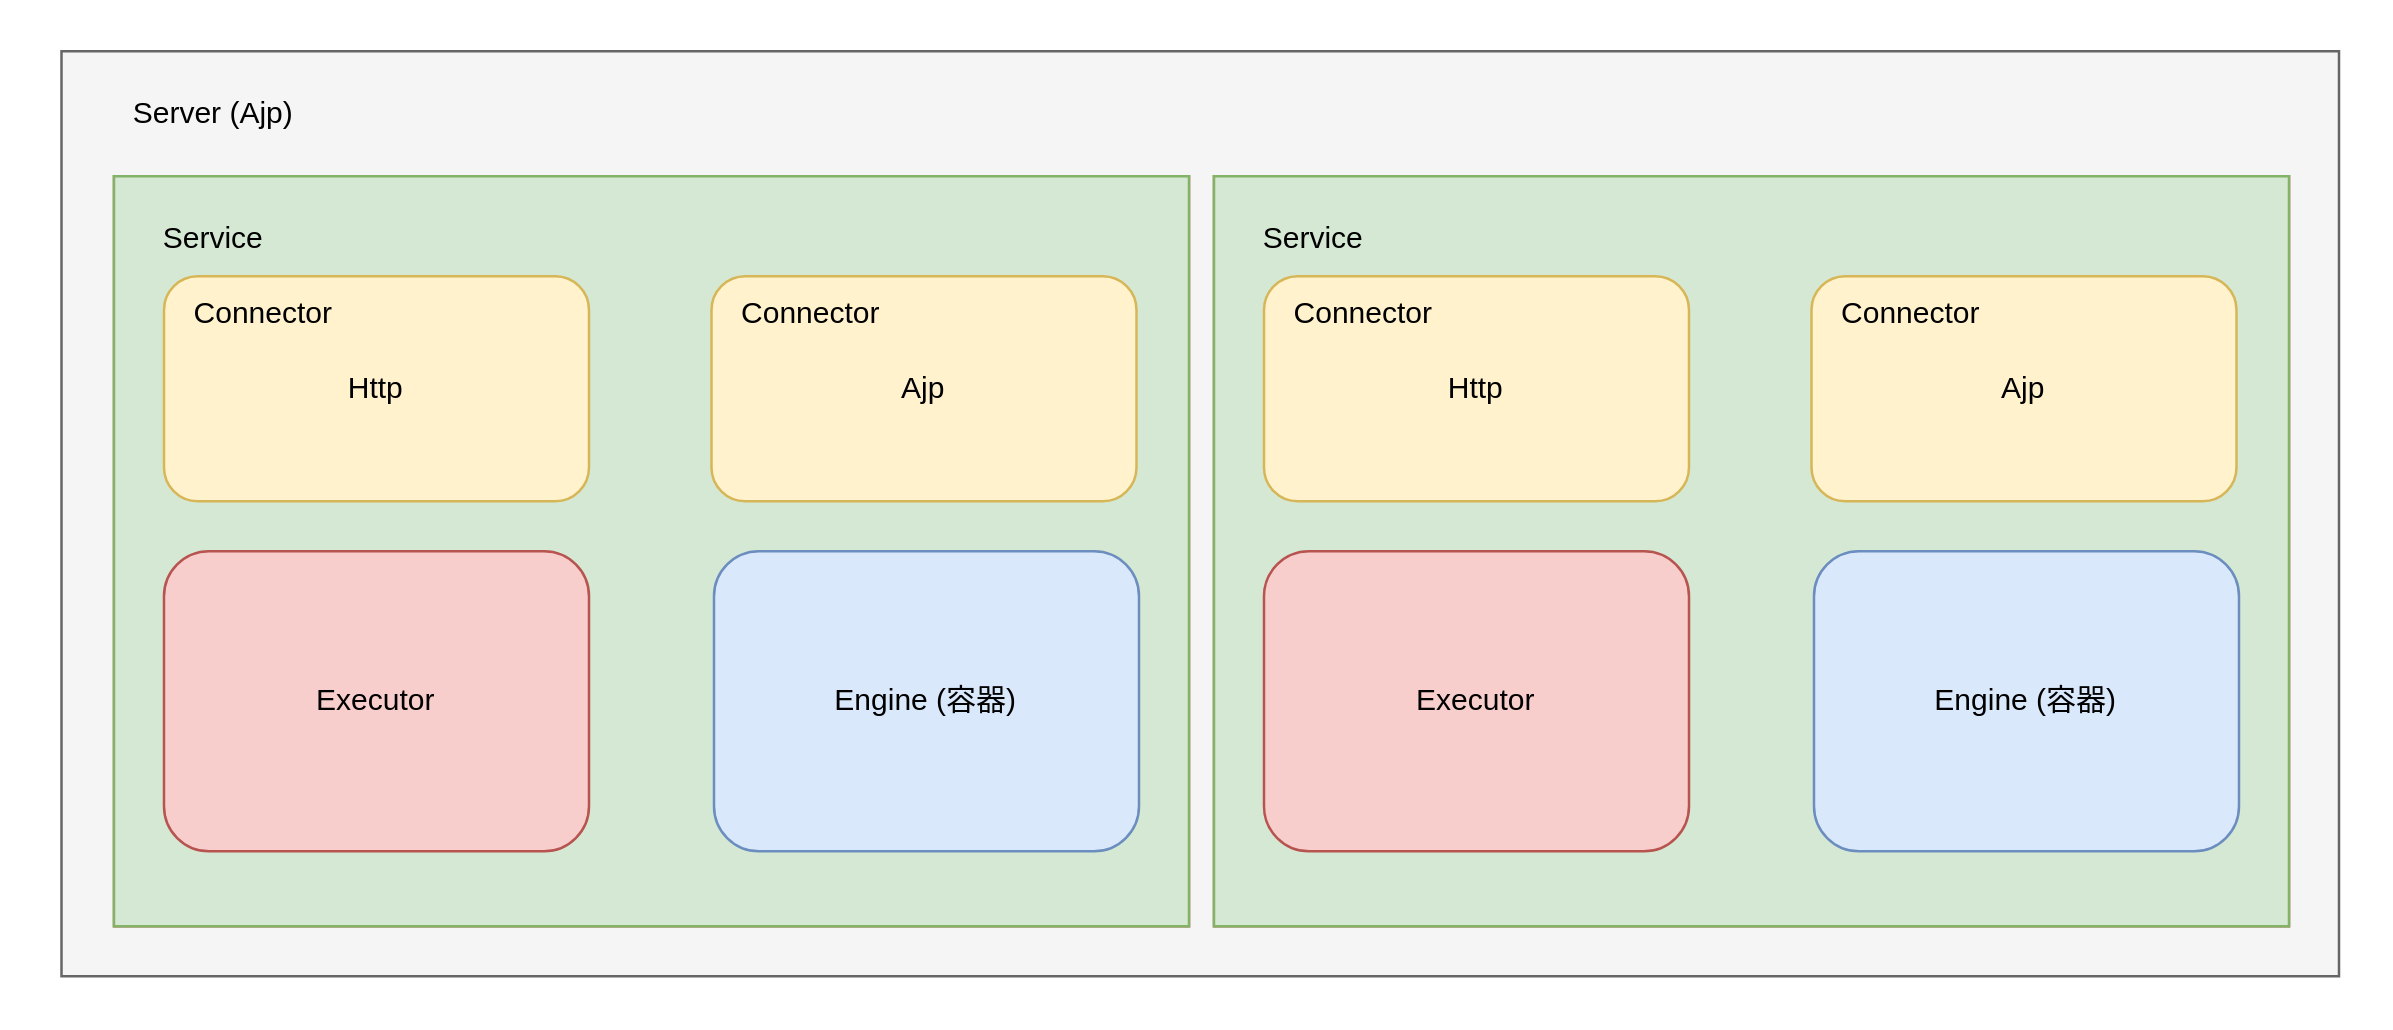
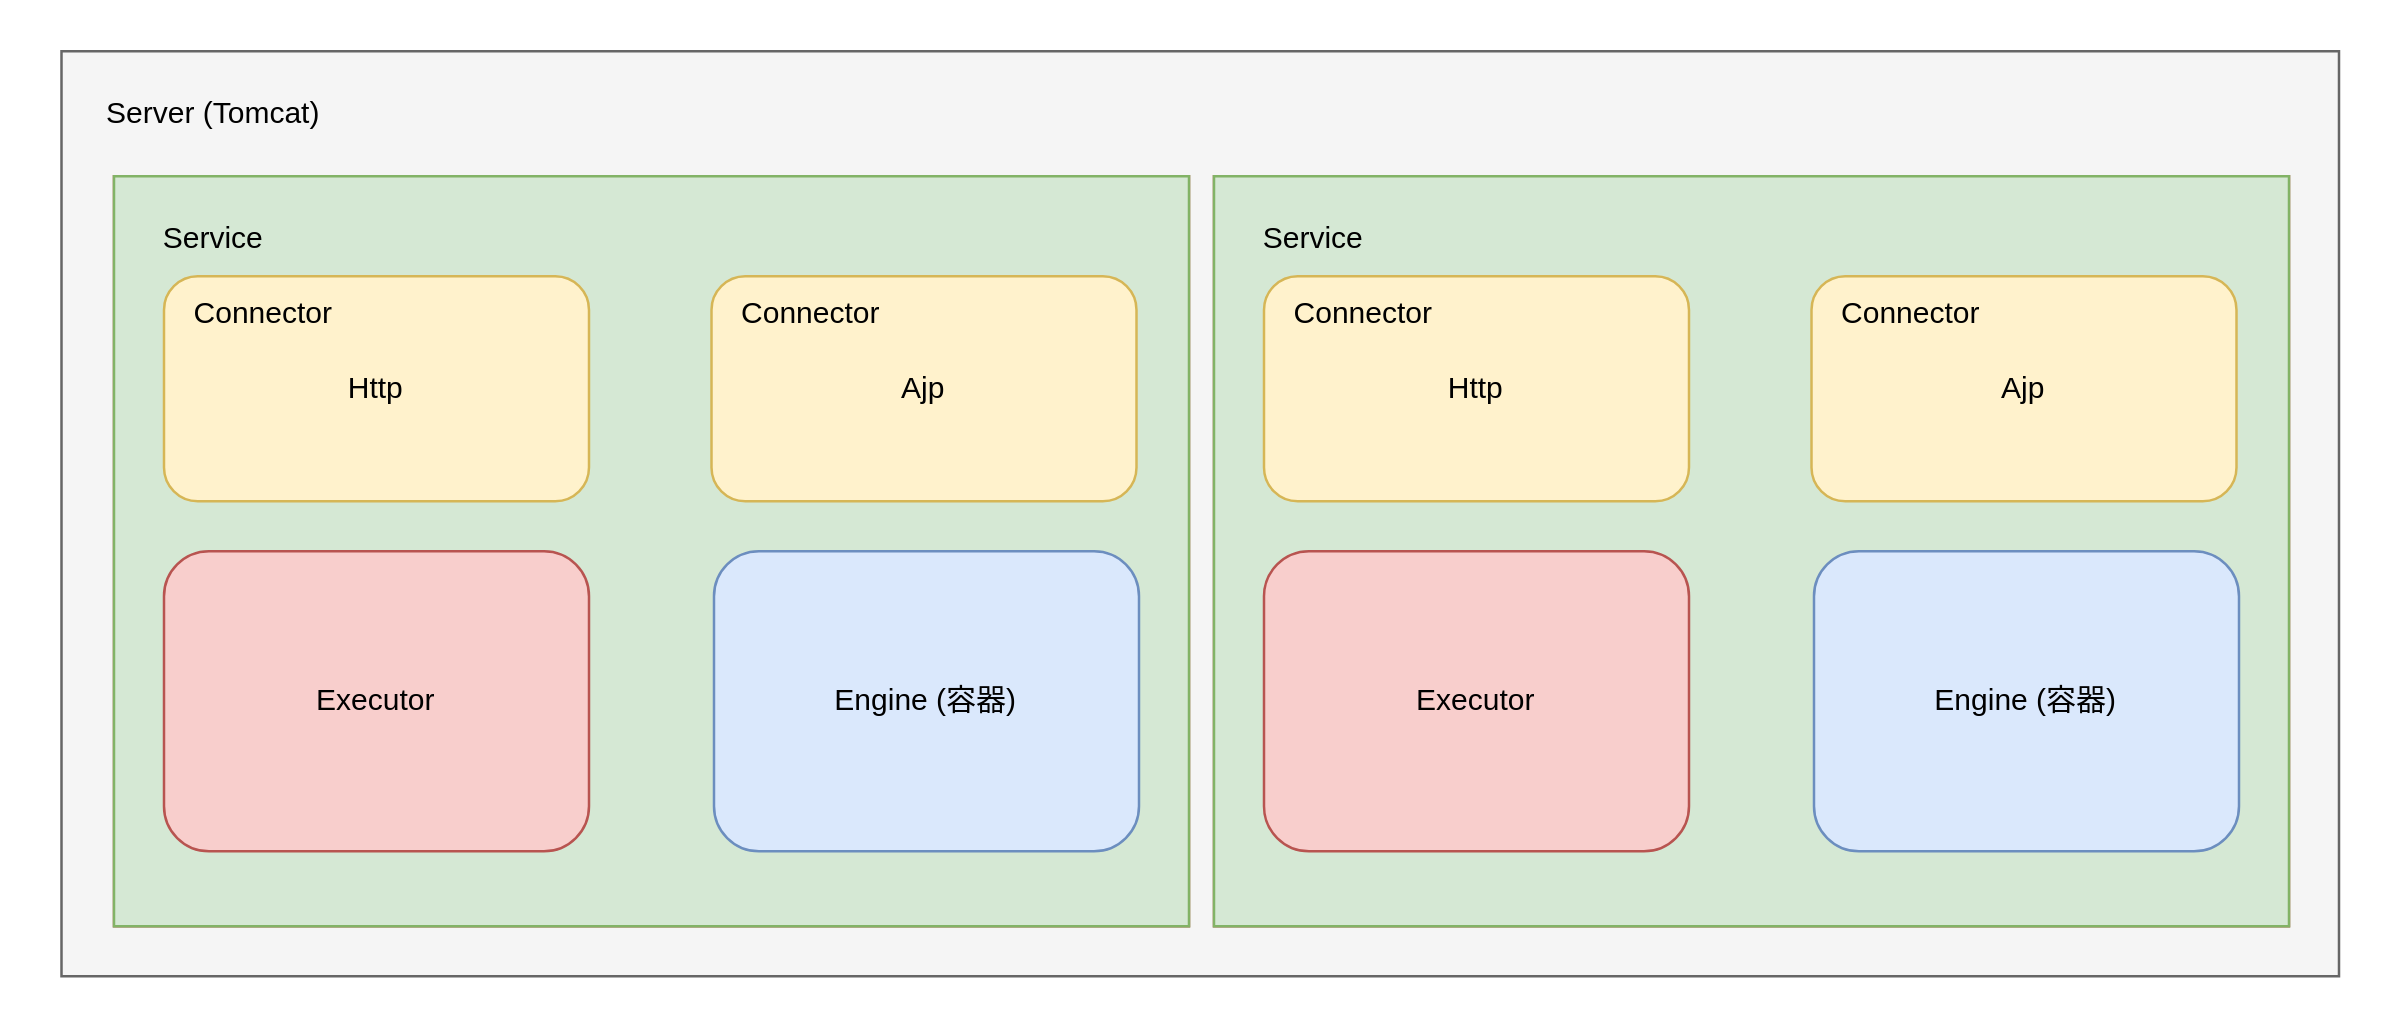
node "Server (Ajp)": label "Server (Ajp)" -> "Server (Tomcat)"
